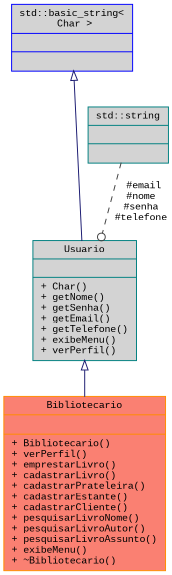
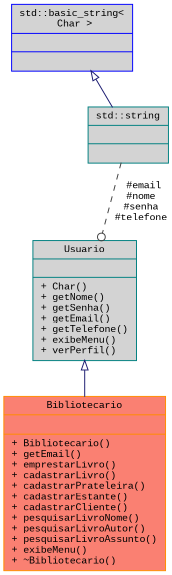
edge "Usuario" -> "std::basic_string<": now "std::string" -> "std::basic_string<"
node "Bibliotecario": text "+ verPerfil()" -> "+ getEmail()"
